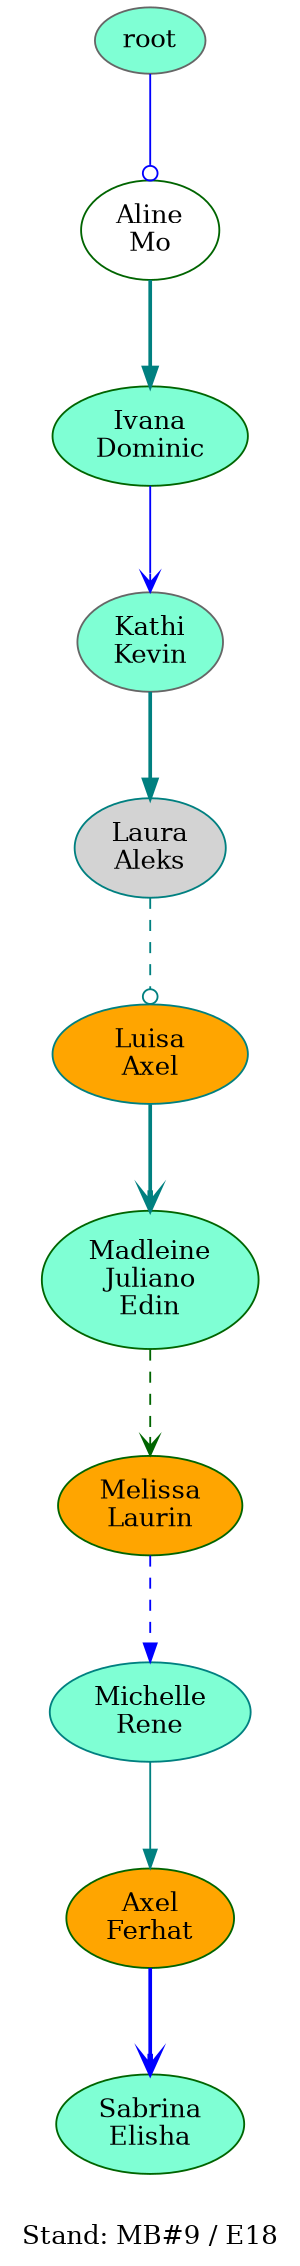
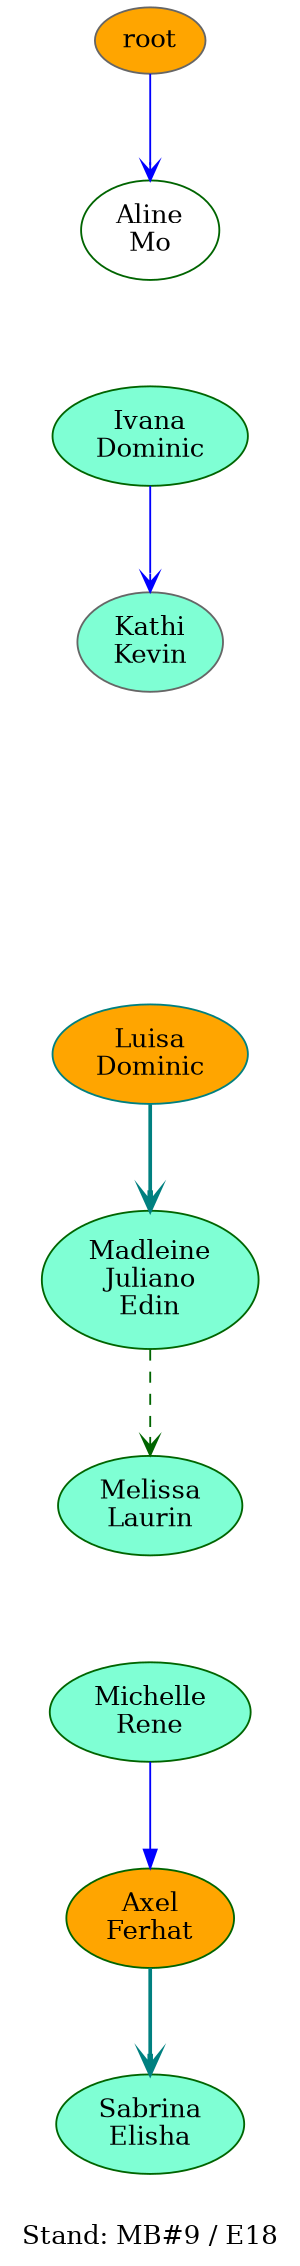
node "root": fillcolor aquamarine -> orange
edge "root" -> "Aline Mo": arrowhead odot -> vee
edge "Aline Mo" -> "Ivana Dominic": removed
node "Laura Aleks": removed
node "Luisa Axel": label "Luisa Axel" -> "Luisa Dominic"
node "Melissa Laurin": fillcolor orange -> aquamarine
edge "Melissa Laurin" -> "Michelle Rene": removed
node "Michelle Rene": color teal -> darkgreen
edge "Michelle Rene" -> "Axel Ferhat": color teal -> blue
edge "Axel Ferhat" -> "Sabrina Elisha": color blue -> teal
